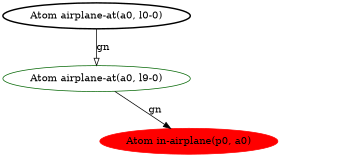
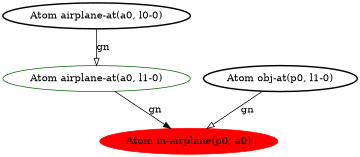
node "Atom airplane-at(a0, l9-0)": label "Atom airplane-at(a0, l9-0)" -> "Atom airplane-at(a0, l1-0)"
node "Atom obj-at(p0, l1-0)": added
